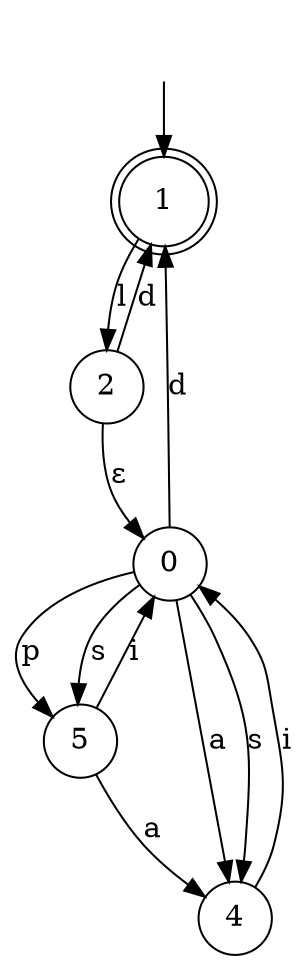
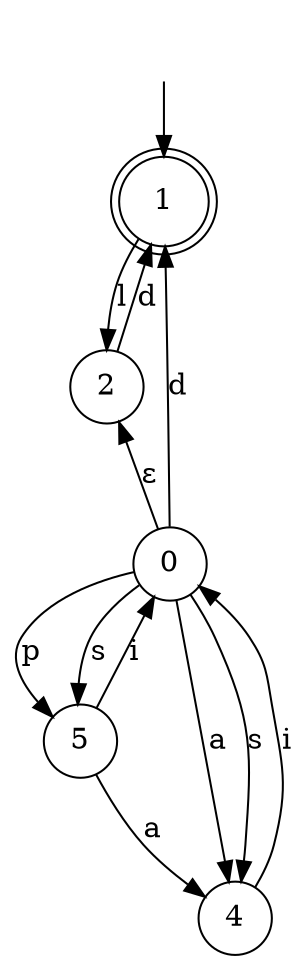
edge "2" -> "0": reversed
